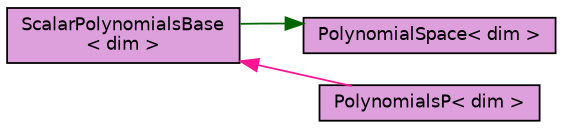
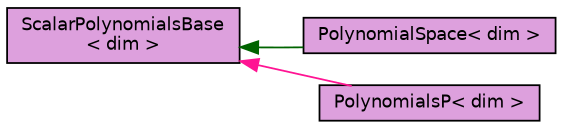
edge "ScalarPolynomialsBase < dim >" -> "PolynomialSpace< dim >": reversed
